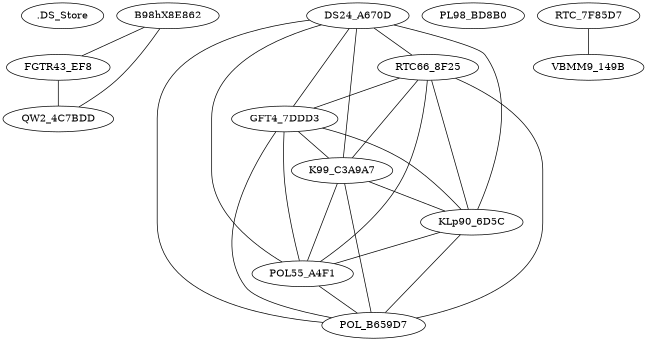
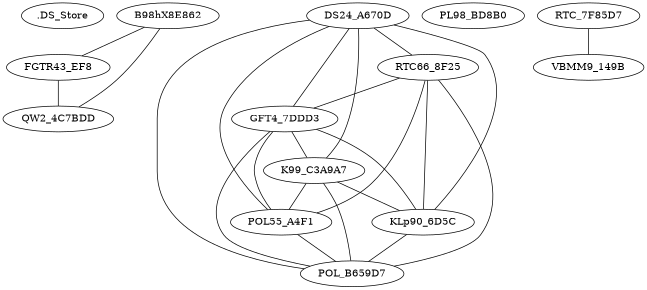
edge "RTC66_8F25" -- "K99_C3A9A7": removed
edge "KLp90_6D5C" -- "POL55_A4F1": removed
